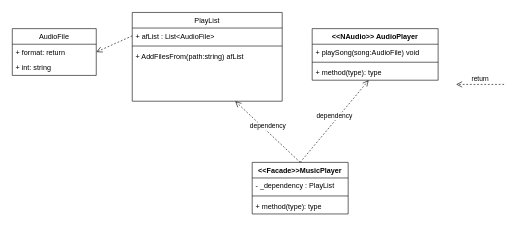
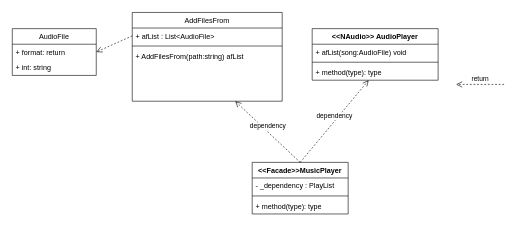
node "PlayList": label "PlayList" -> "AddFilesFrom"
node "+ playSong(song:AudioFile) void": label "+ playSong(song:AudioFile) void" -> "+ afList(song:AudioFile) void"
